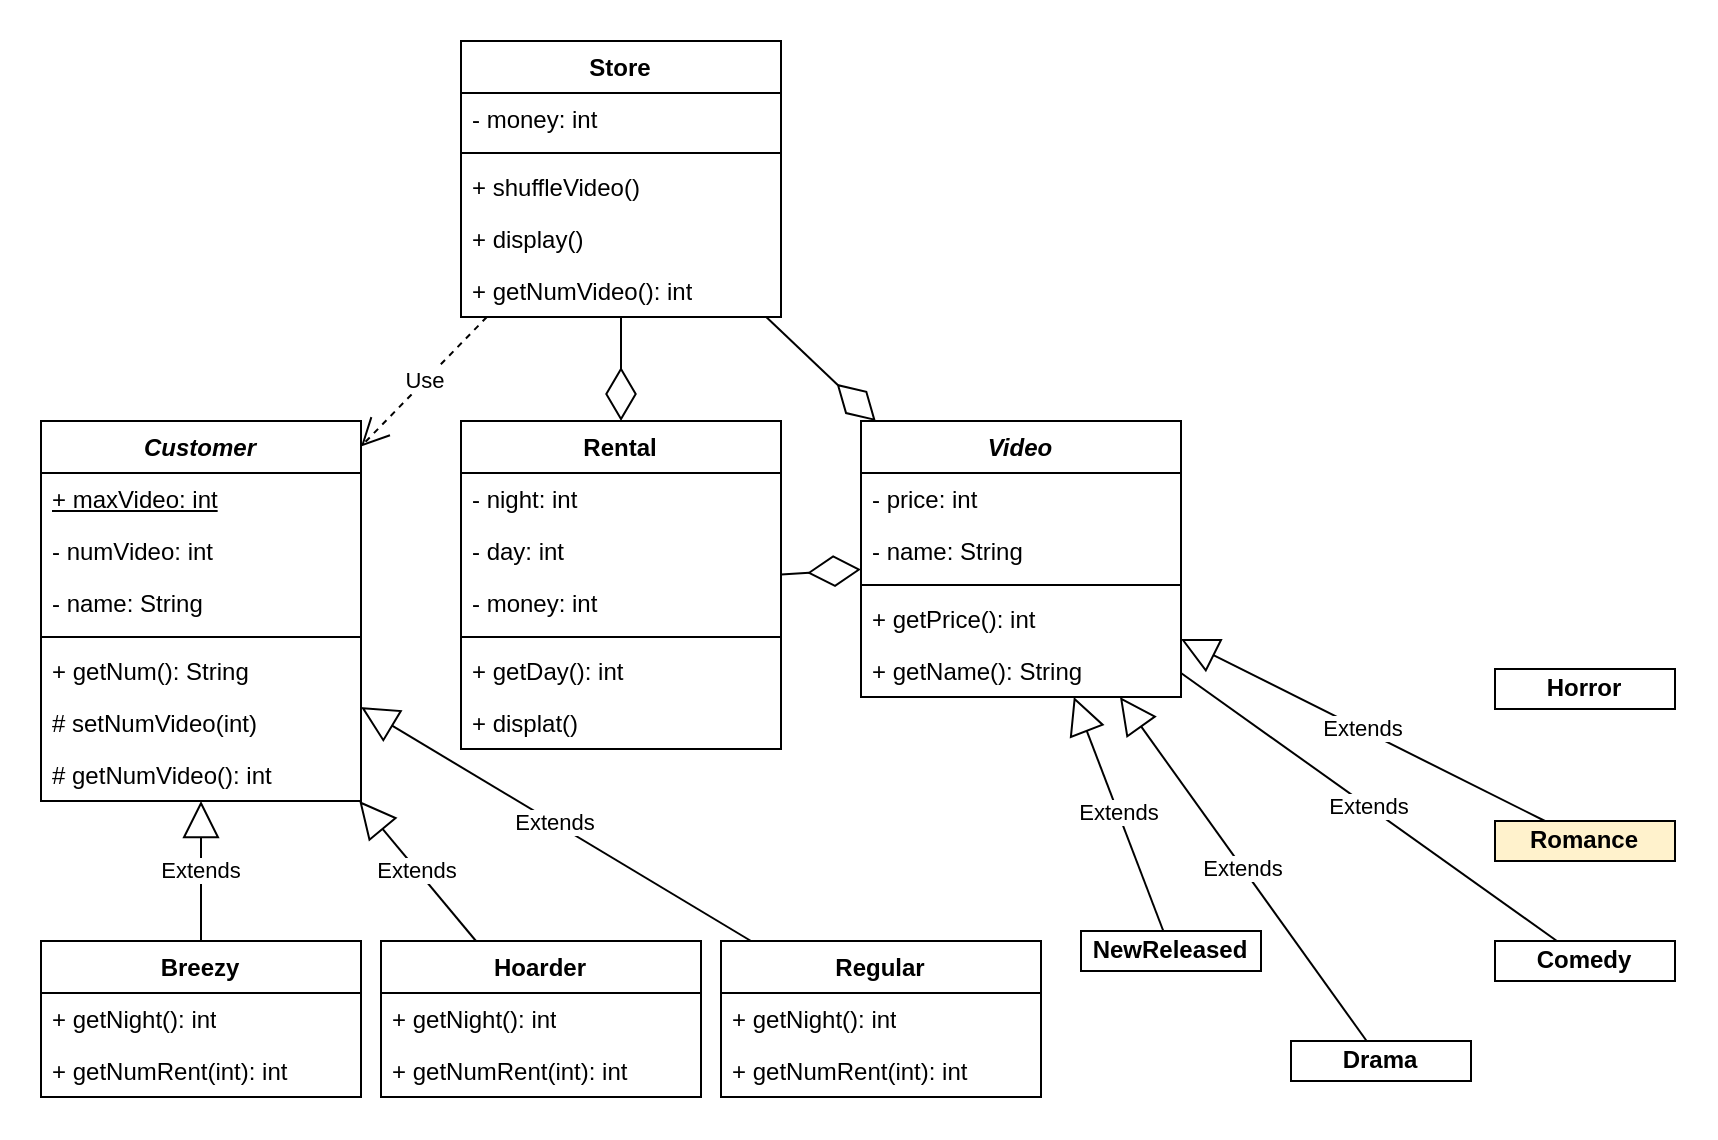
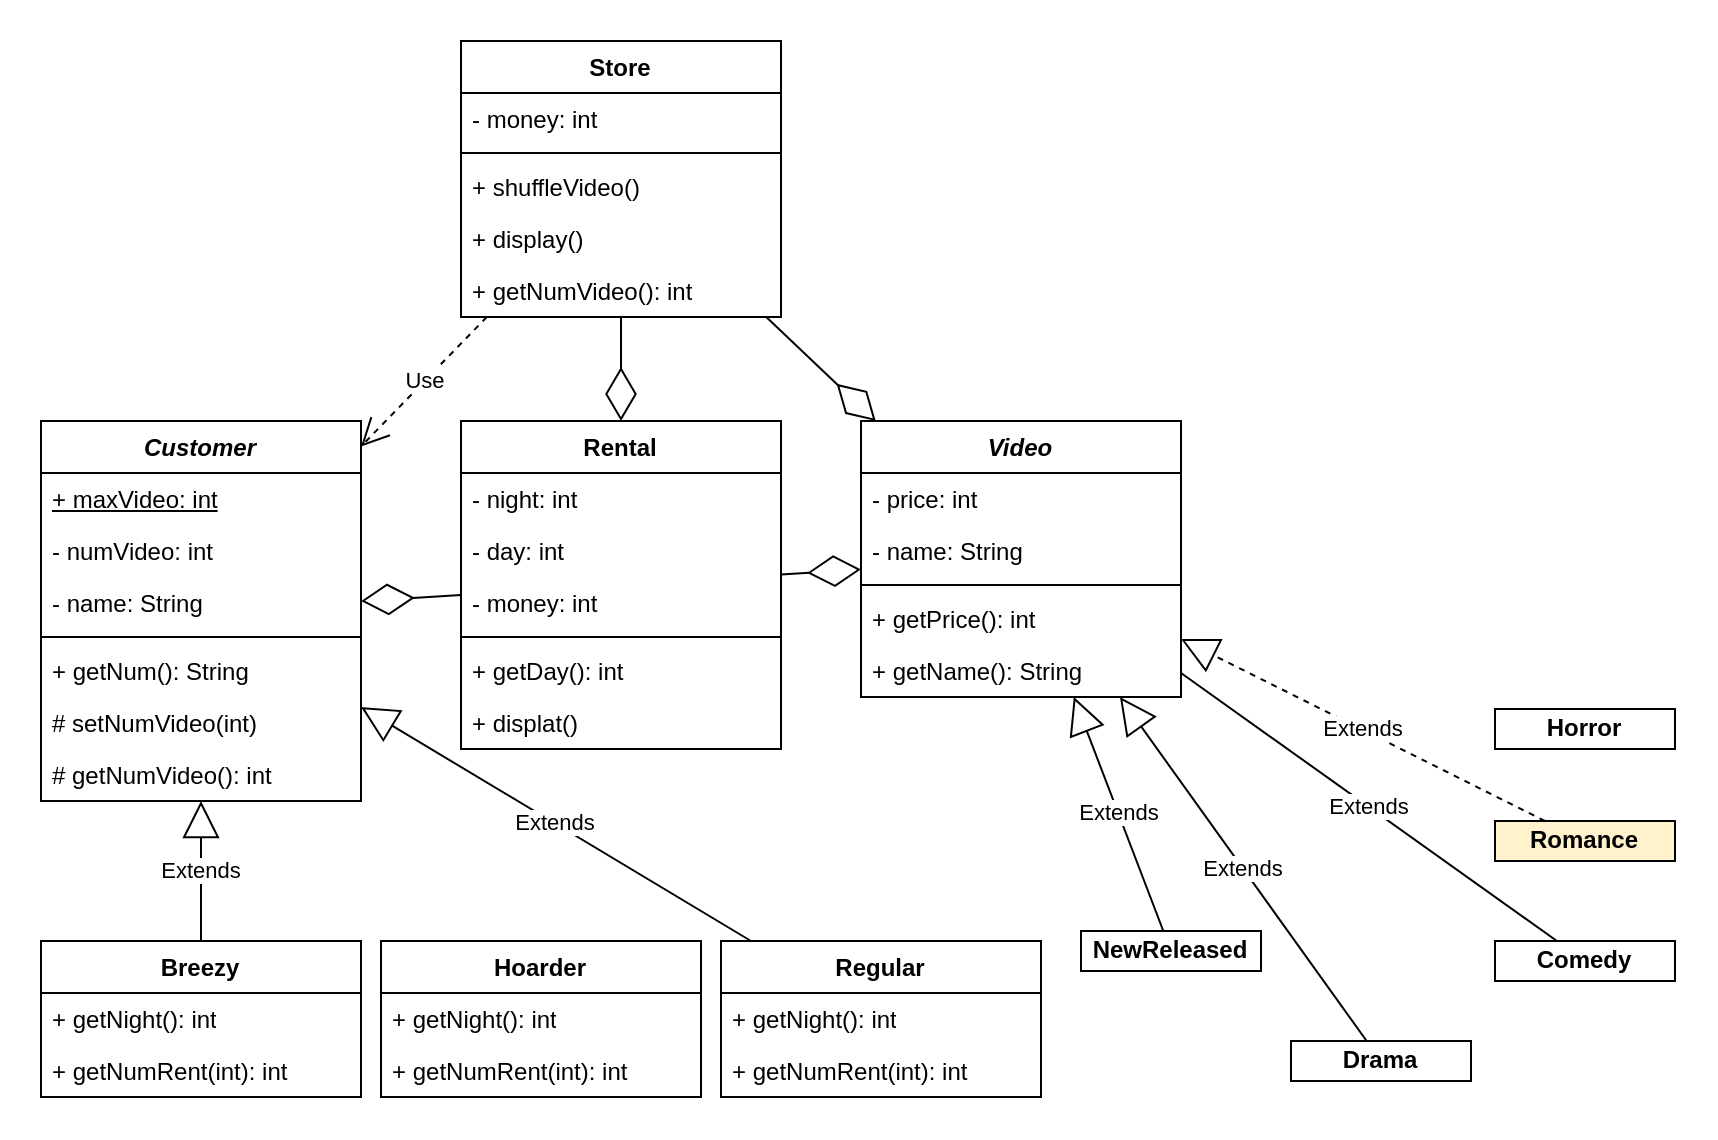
edge "Rental" -> "Customer": added
node "Horror": moved (1585, 689) -> (1585, 729)
edge "Romance" -> "Video": style solid -> dashed
edge "Hoarder" -> "Customer": removed, label "Extends"
